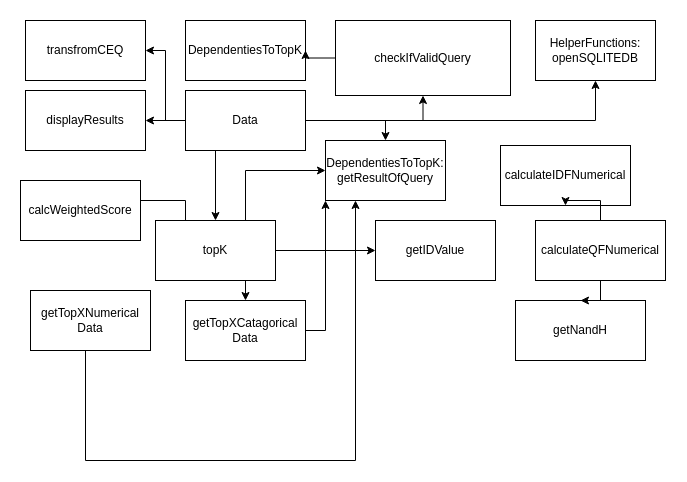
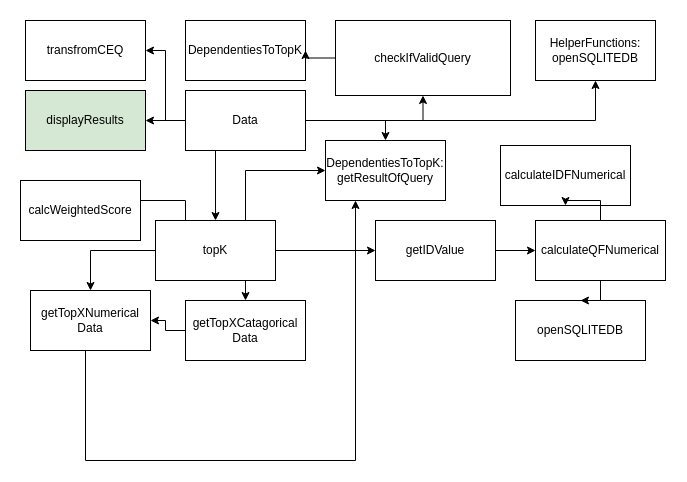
node "displayResults": fillcolor #ffffff -> #d5e8d4
edge "topK" -> "getTopXNumerical Data": added
edge "getIDValue" -> "calculateQFNumerical": added
edge "getTopXCatagorical Data" -> "DependentiesToTopK: getResultOfQuery": now "getTopXCatagorical Data" -> "getTopXNumerical Data"
node "getNandH": label "getNandH" -> "openSQLITEDB"
